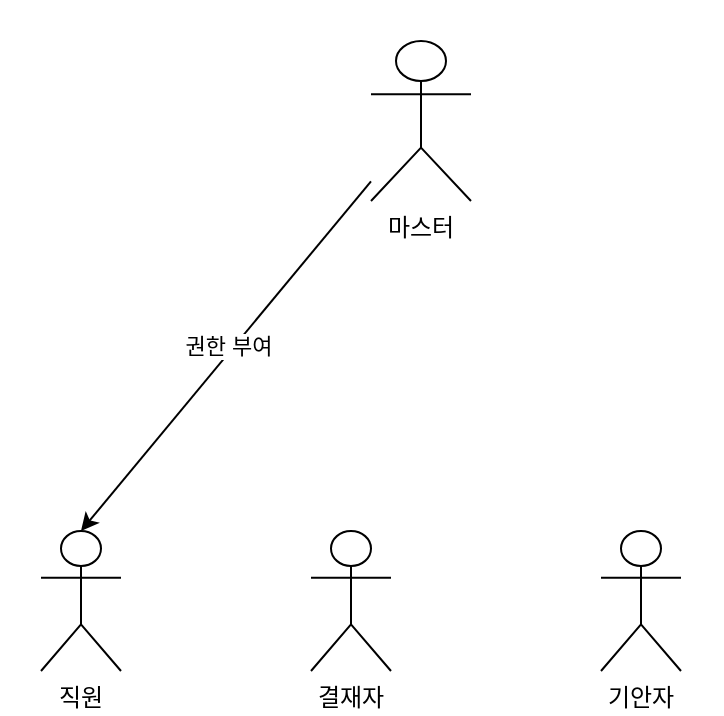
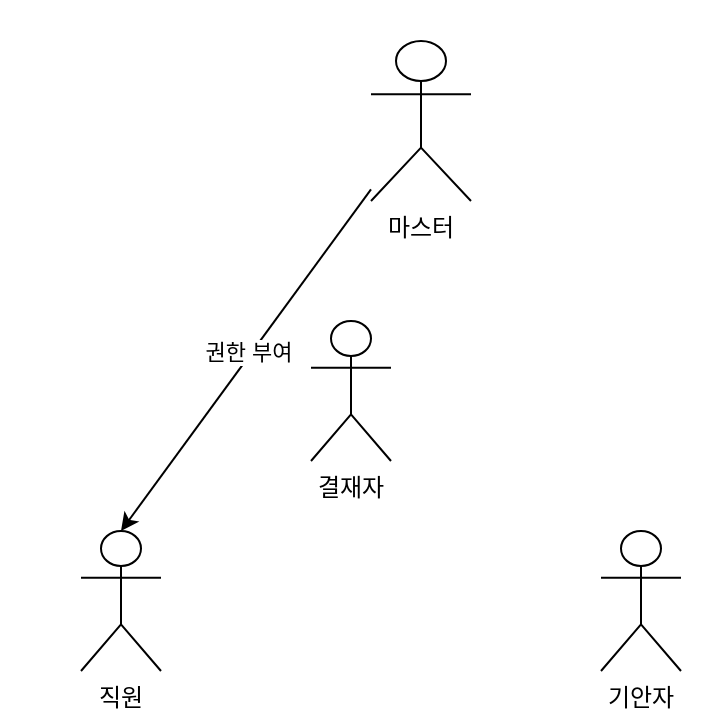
node "직원": moved (81, 601) -> (121, 601)
node "결재자": moved (351, 601) -> (351, 391)
